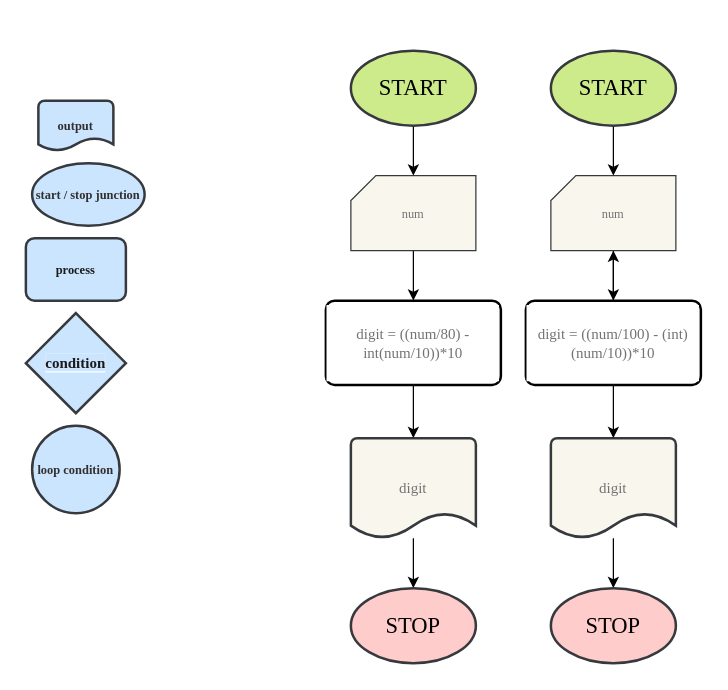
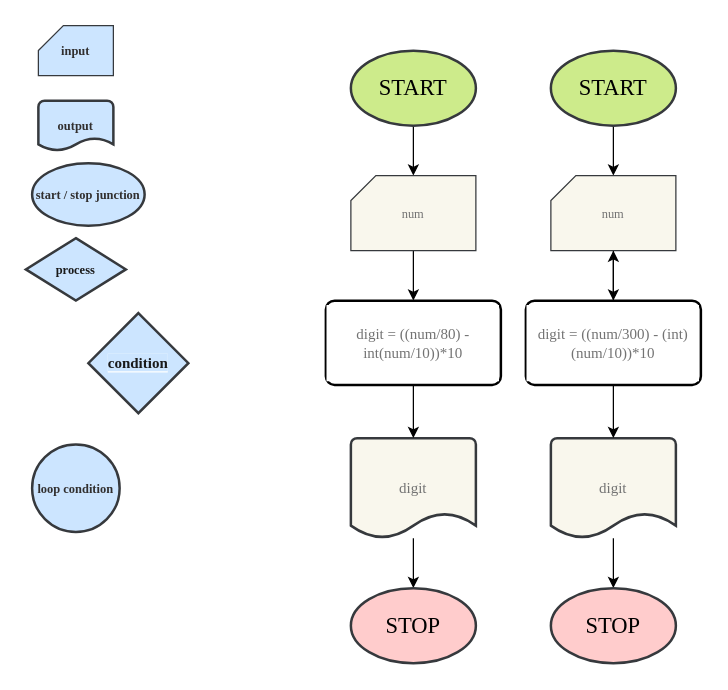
node "input": added
node "process": shape rounded rectangle -> diamond
node "digit = ((num/100) - (int) (num/10))*10": label "digit = ((num/100) - (int) (num/10))*10" -> "digit = ((num/300) - (int) (num/10))*10"
node "condition": moved (76, 363) -> (138, 363)
node "loop condition": moved (76, 469) -> (76, 488)
